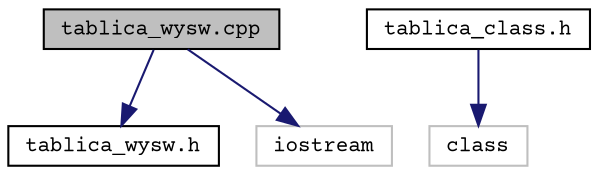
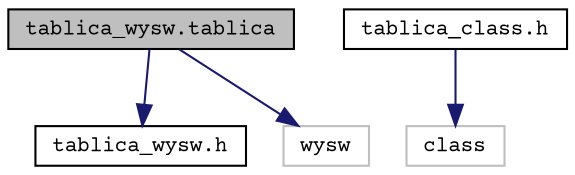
node "tablica_wysw.cpp": label "tablica_wysw.cpp" -> "tablica_wysw.tablica"
node "iostream": label "iostream" -> "wysw"
